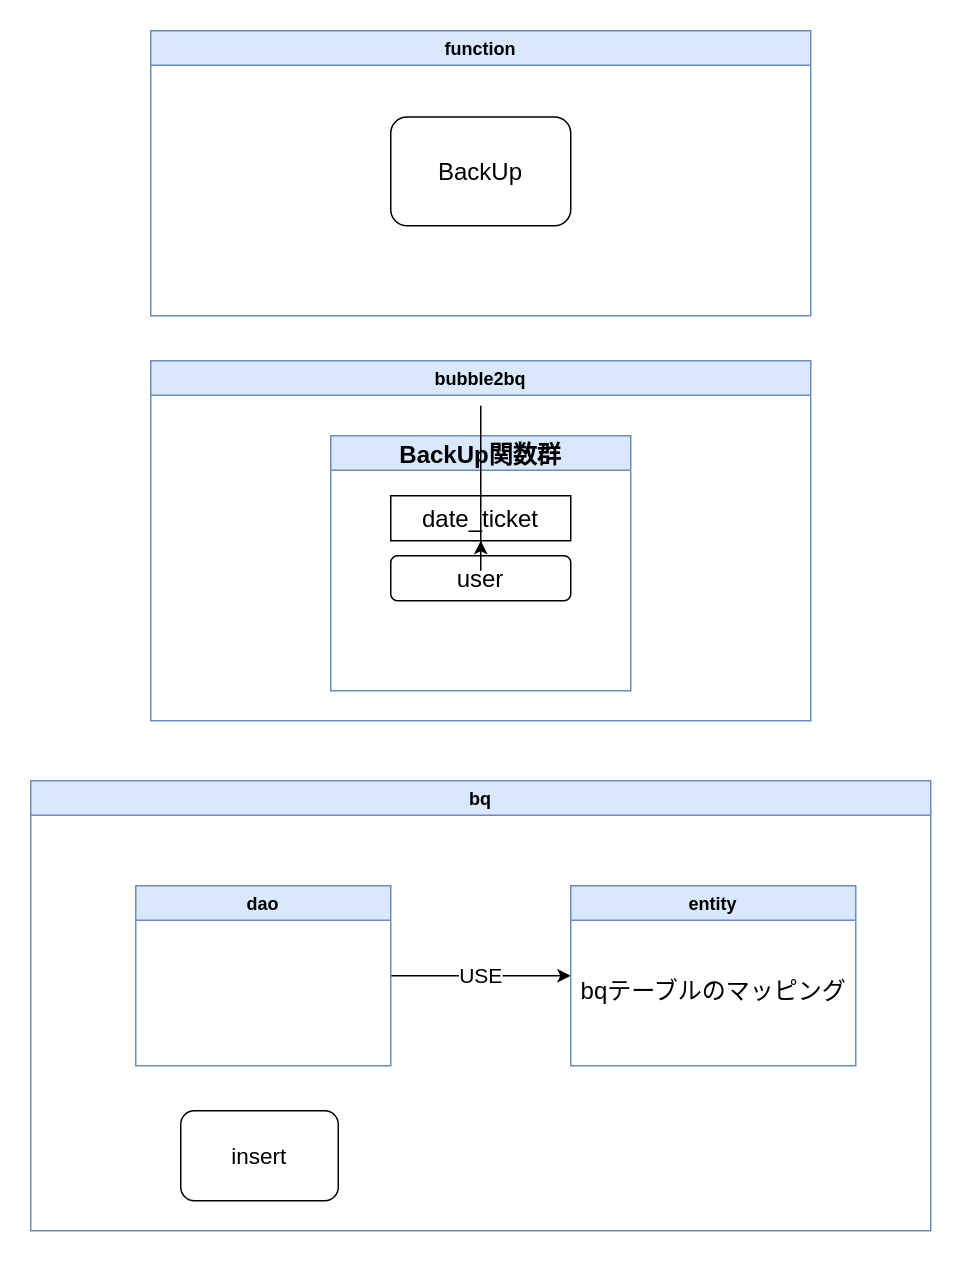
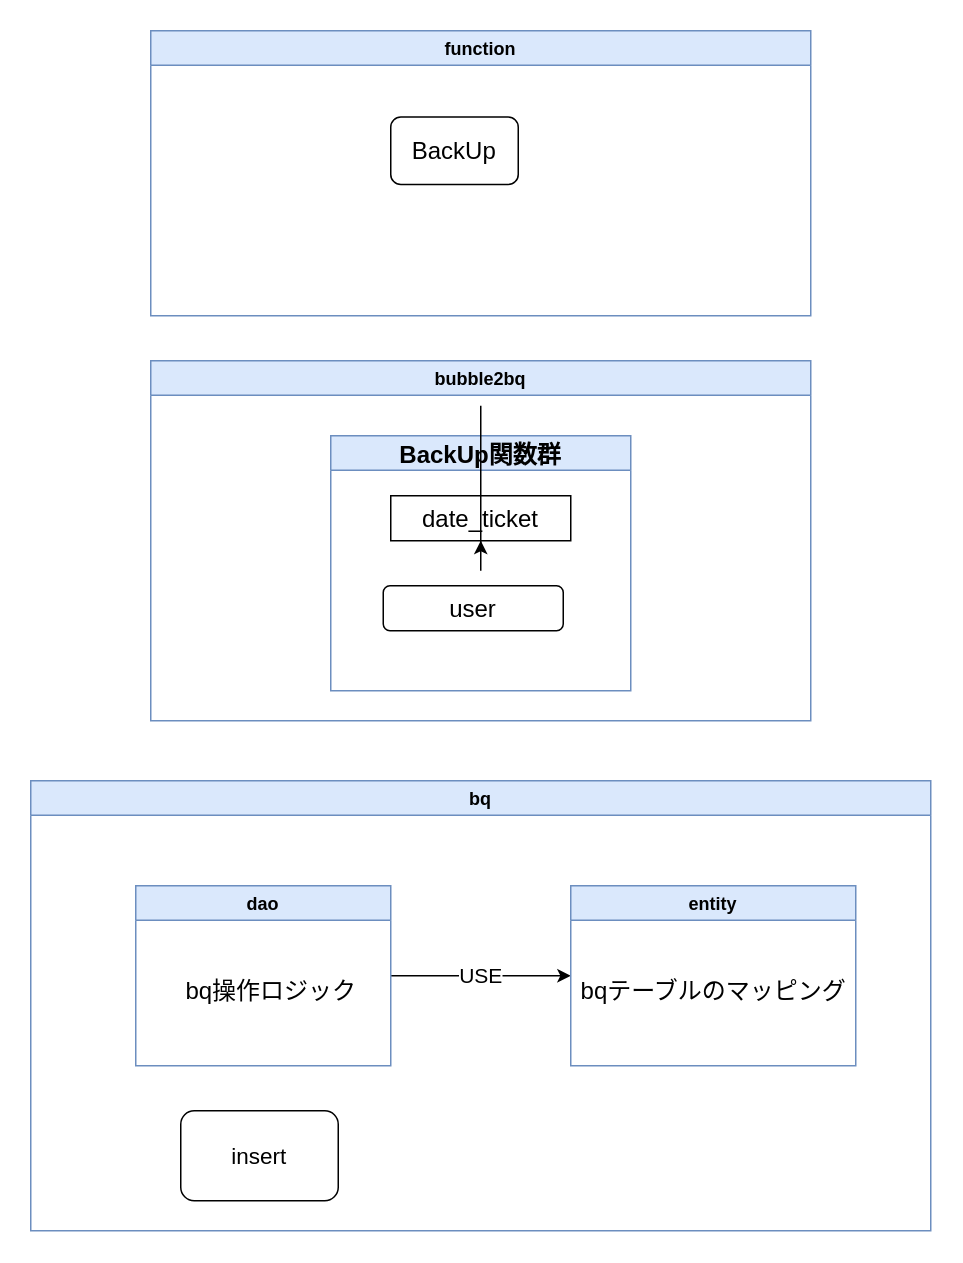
node "BackUp": size 180x109 -> 128x68
node "user": moved (481, 578) -> (473, 608)
node "bq操作ロジック": added
